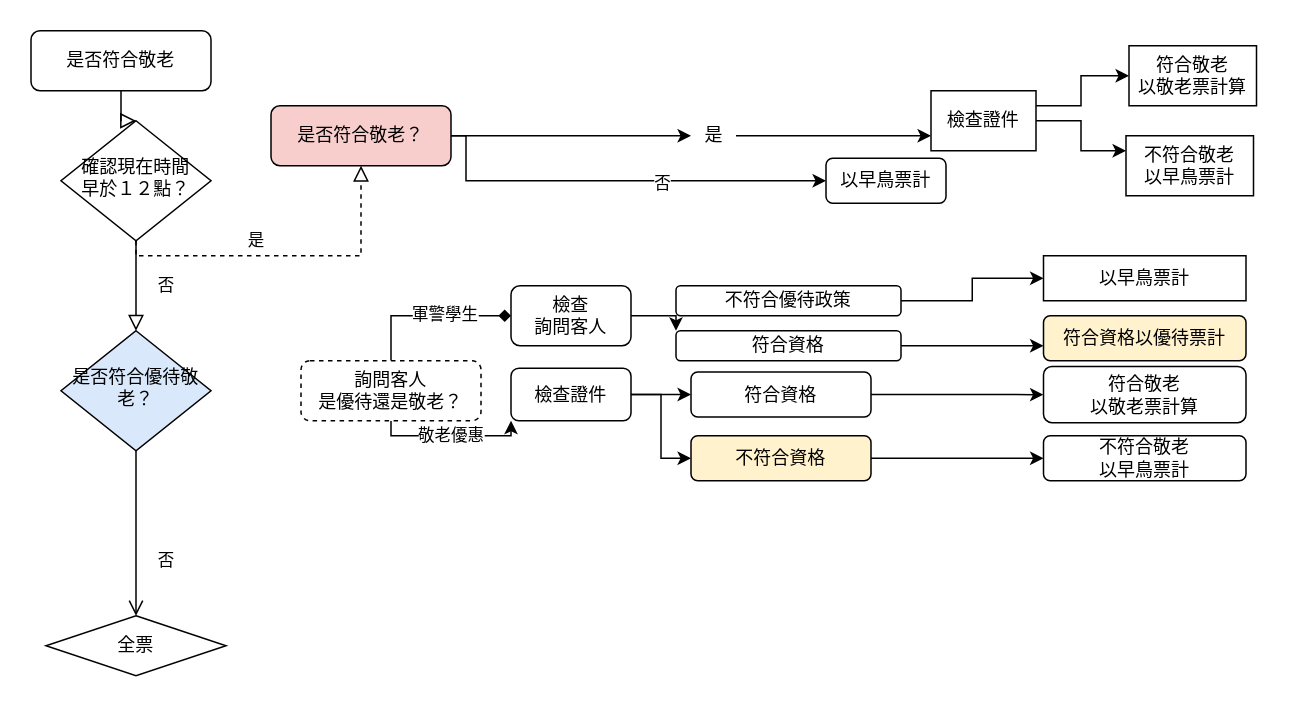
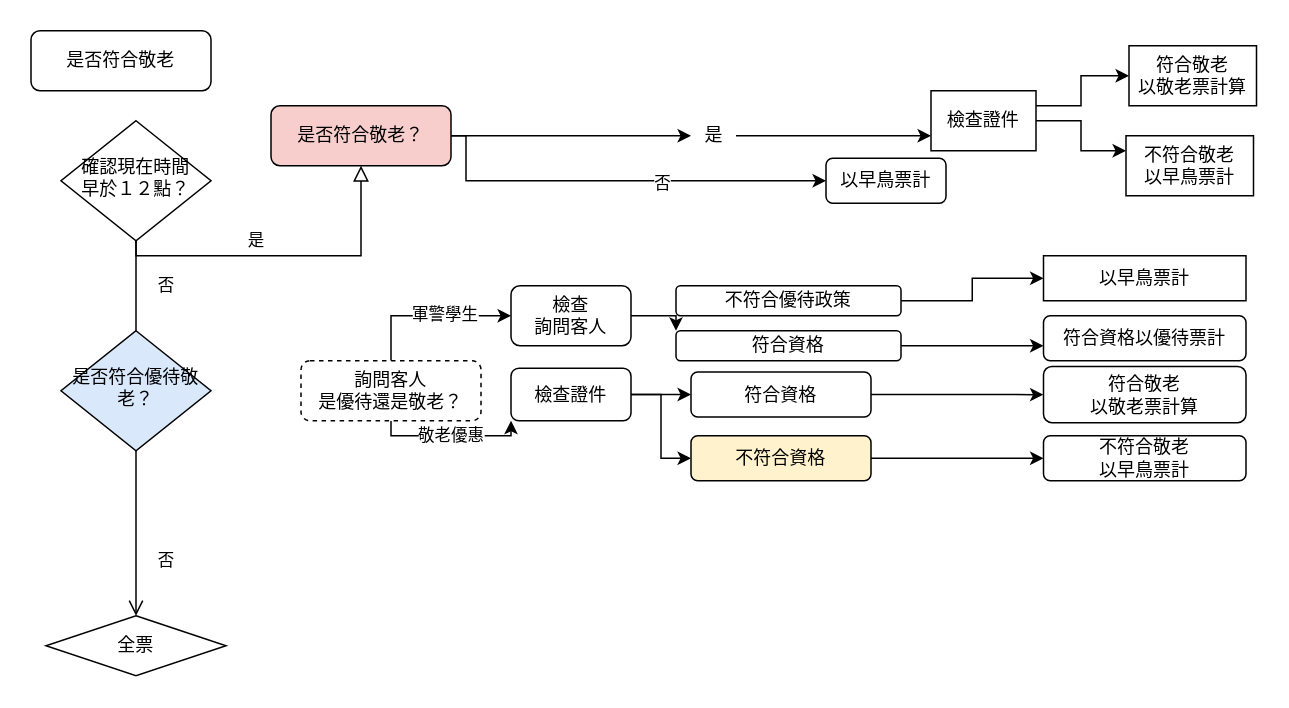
edge "是否符合敬老" -> "確認現在時間 早於１２點？": removed
edge "確認現在時間 早於１２點？" -> "是否符合敬老？": style dashed -> solid
edge "確認現在時間 早於１２點？" -> "是否符合優待敬老？": arrowhead block -> none
edge "詢問客人 是優待還是敬老？" -> "檢查 詢問客人": arrowhead diamond -> classic
node "符合資格以優待票計": fillcolor #fff2cc -> #ffffff
